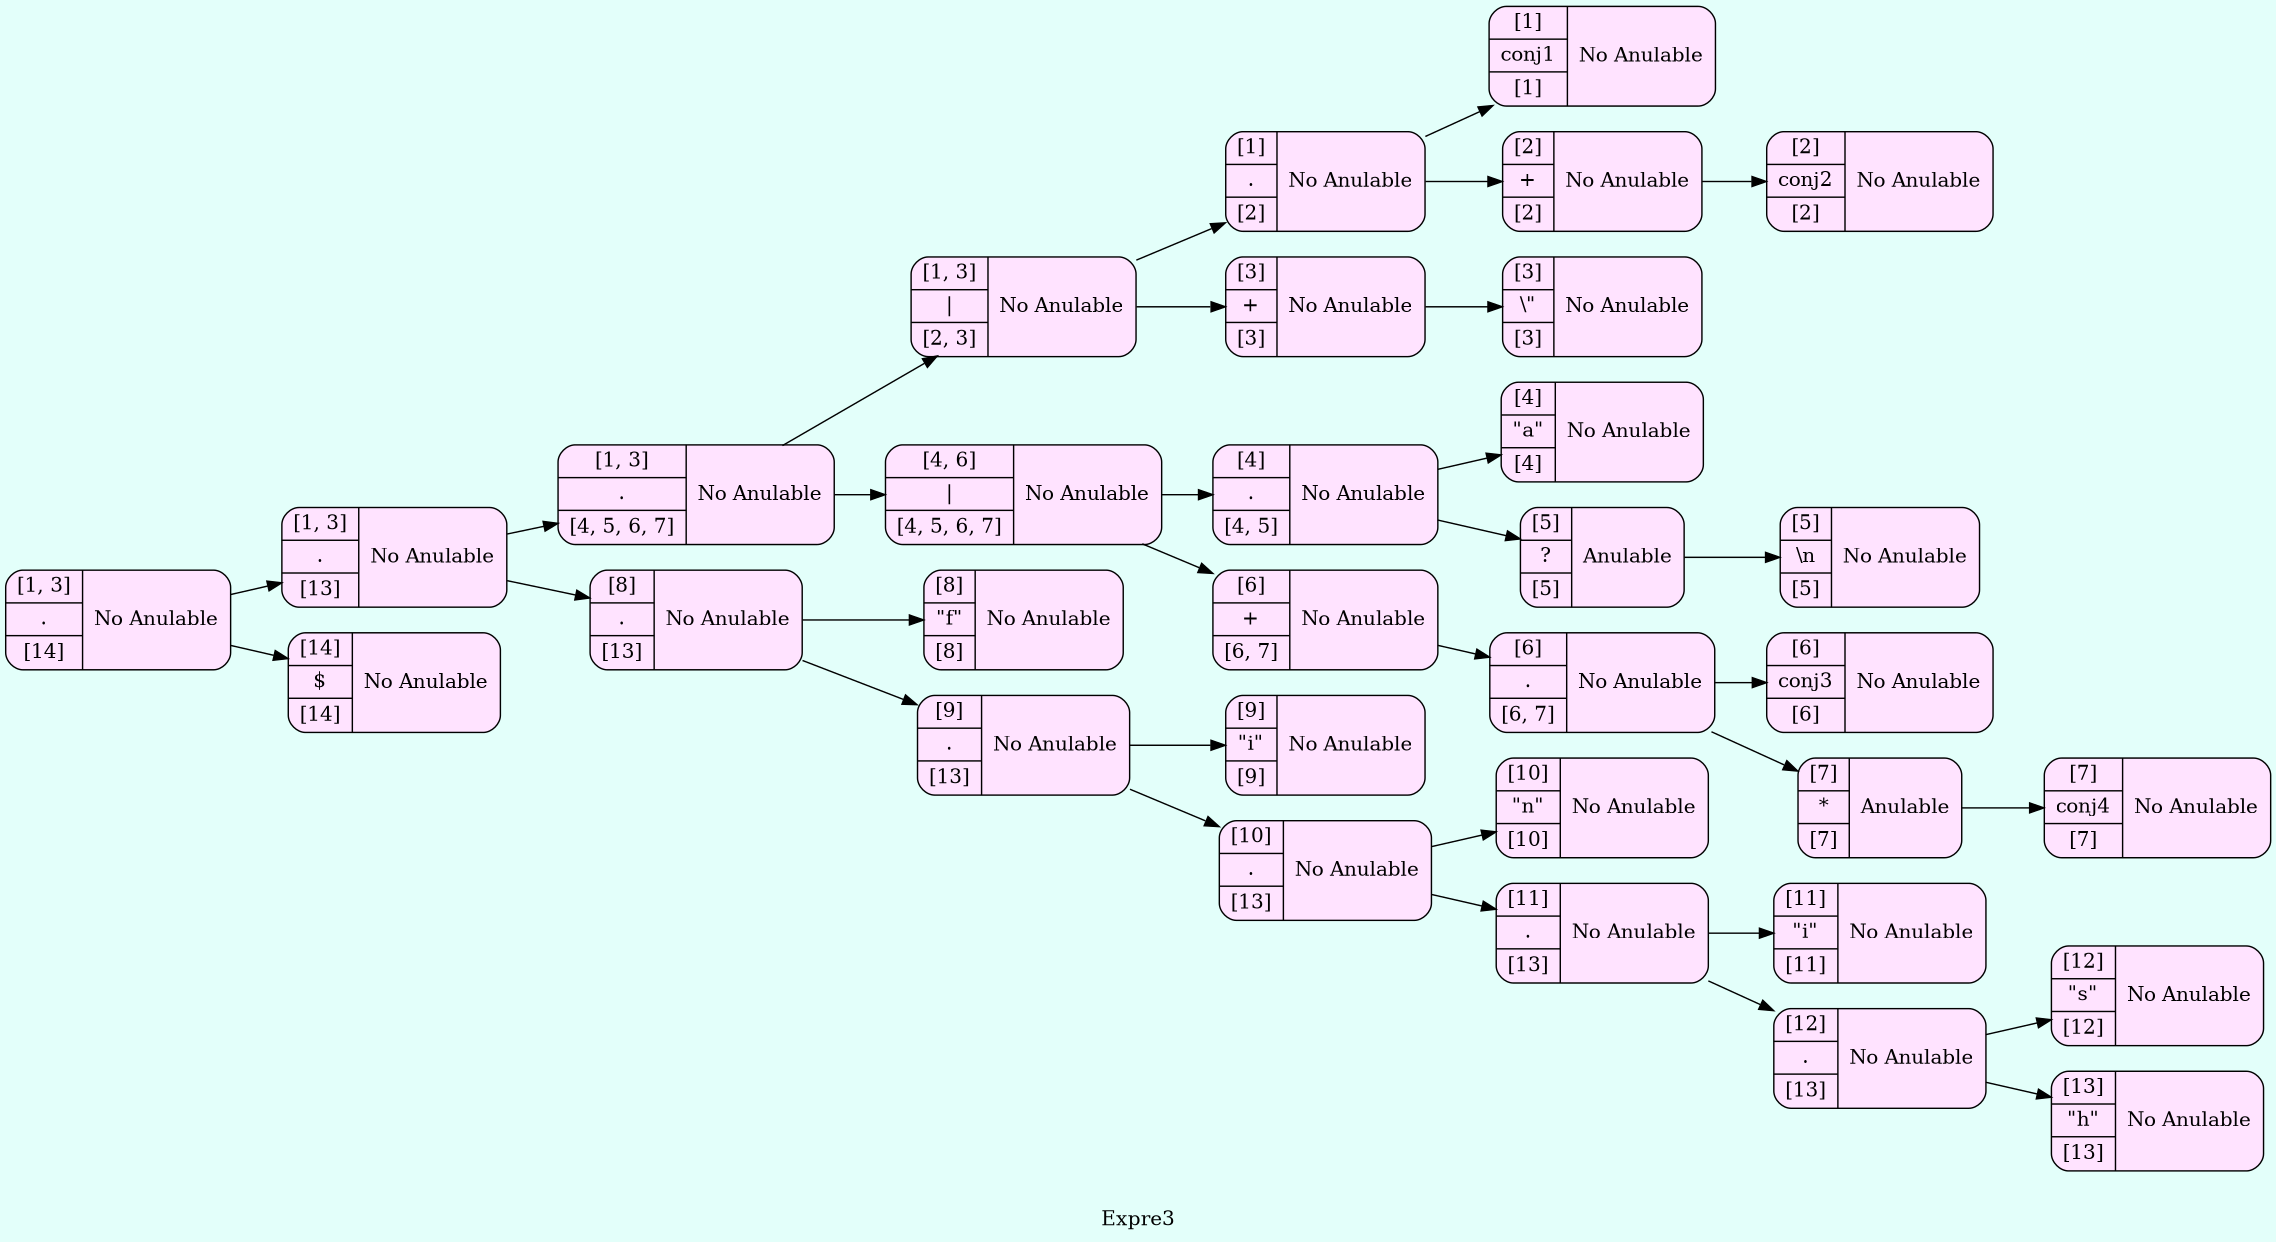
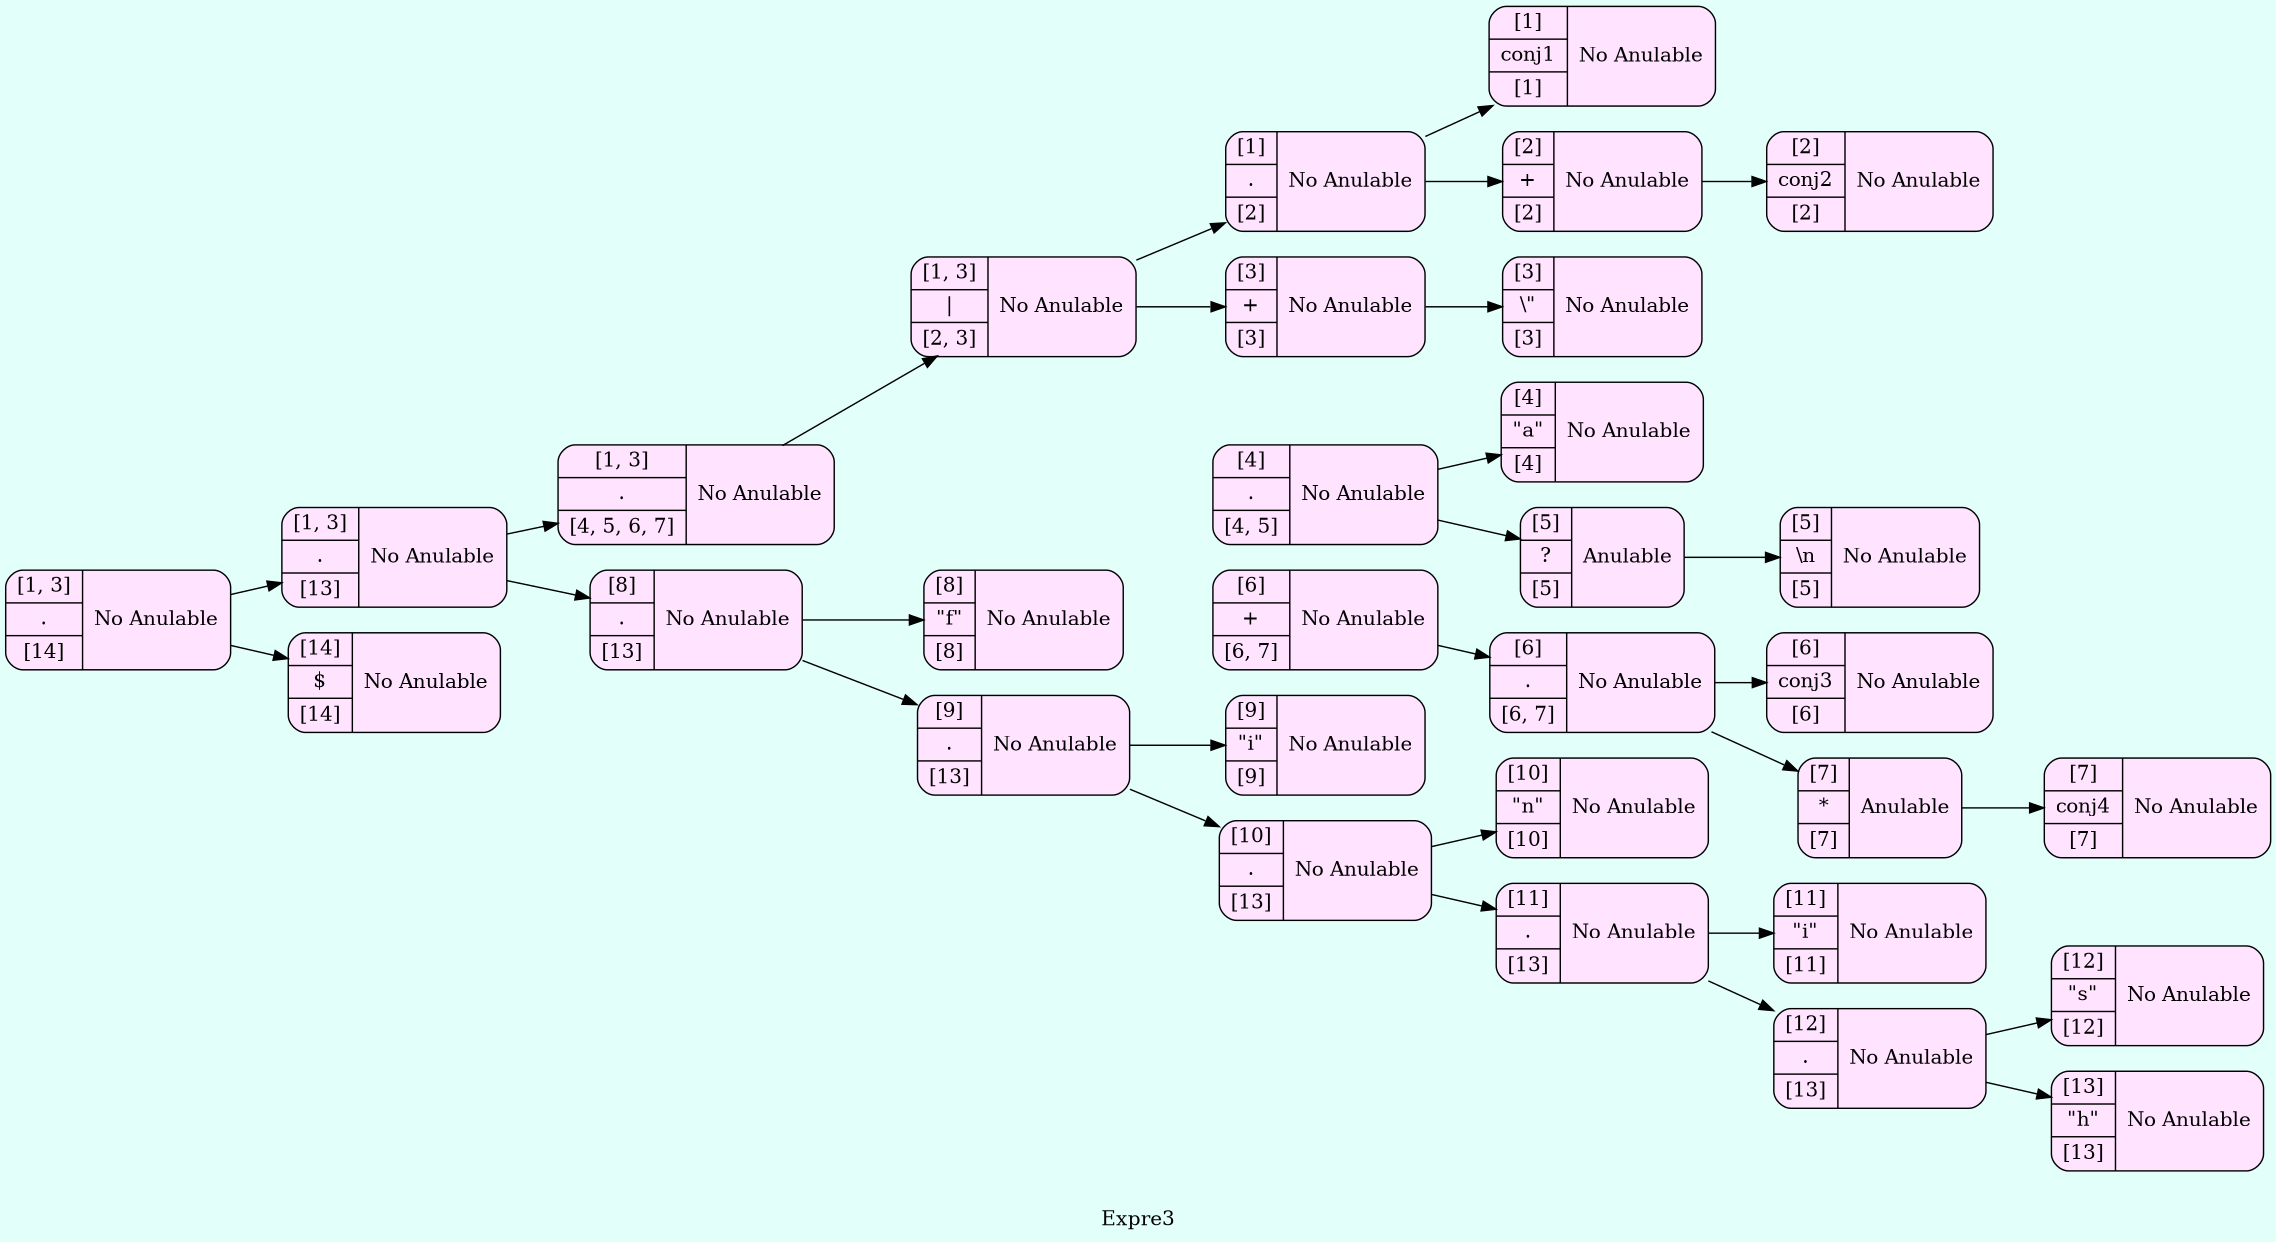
node "[4, 6]": removed
